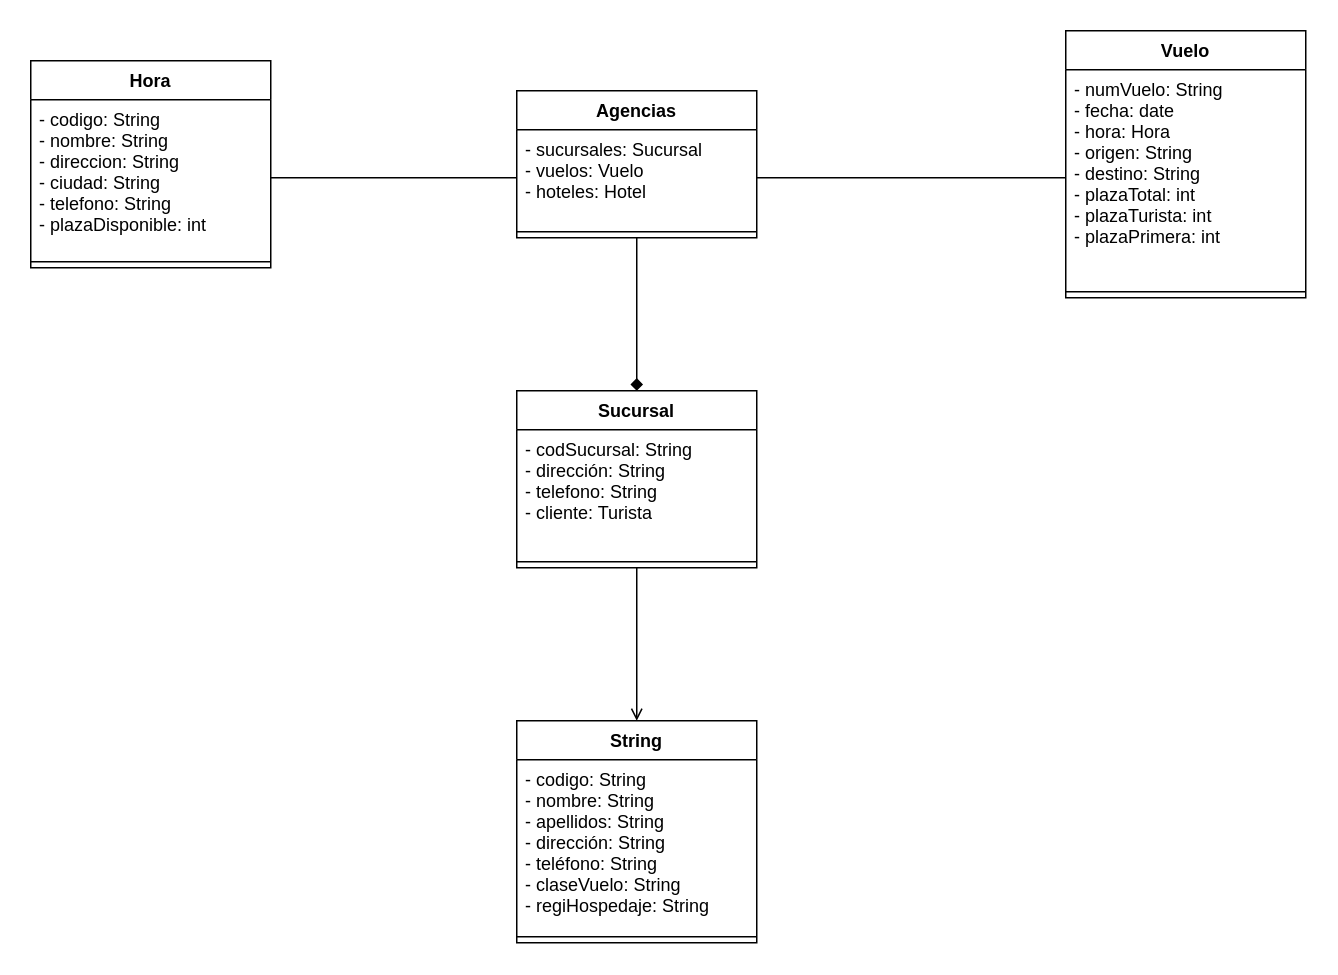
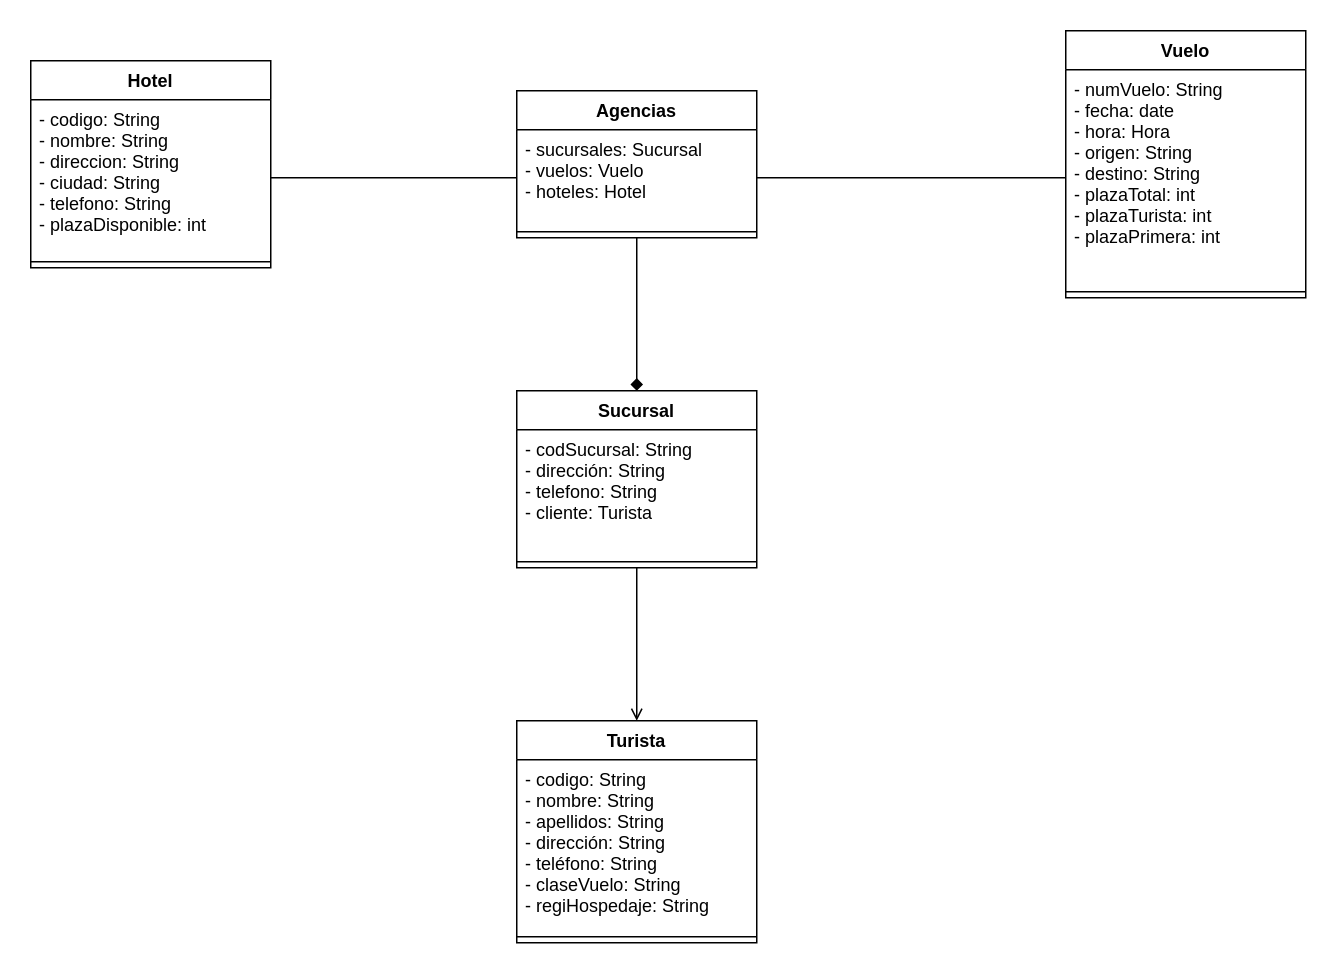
node "Hora": label "Hora" -> "Hotel"
node "String": label "String" -> "Turista"
